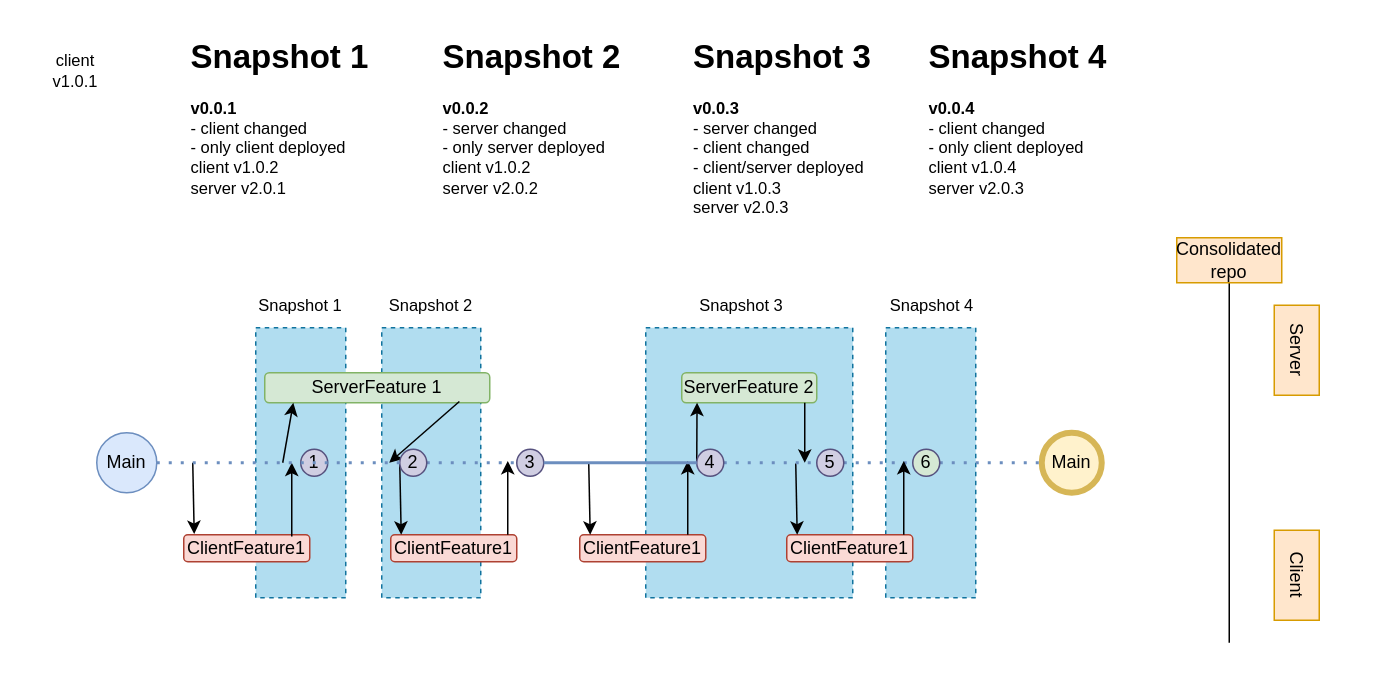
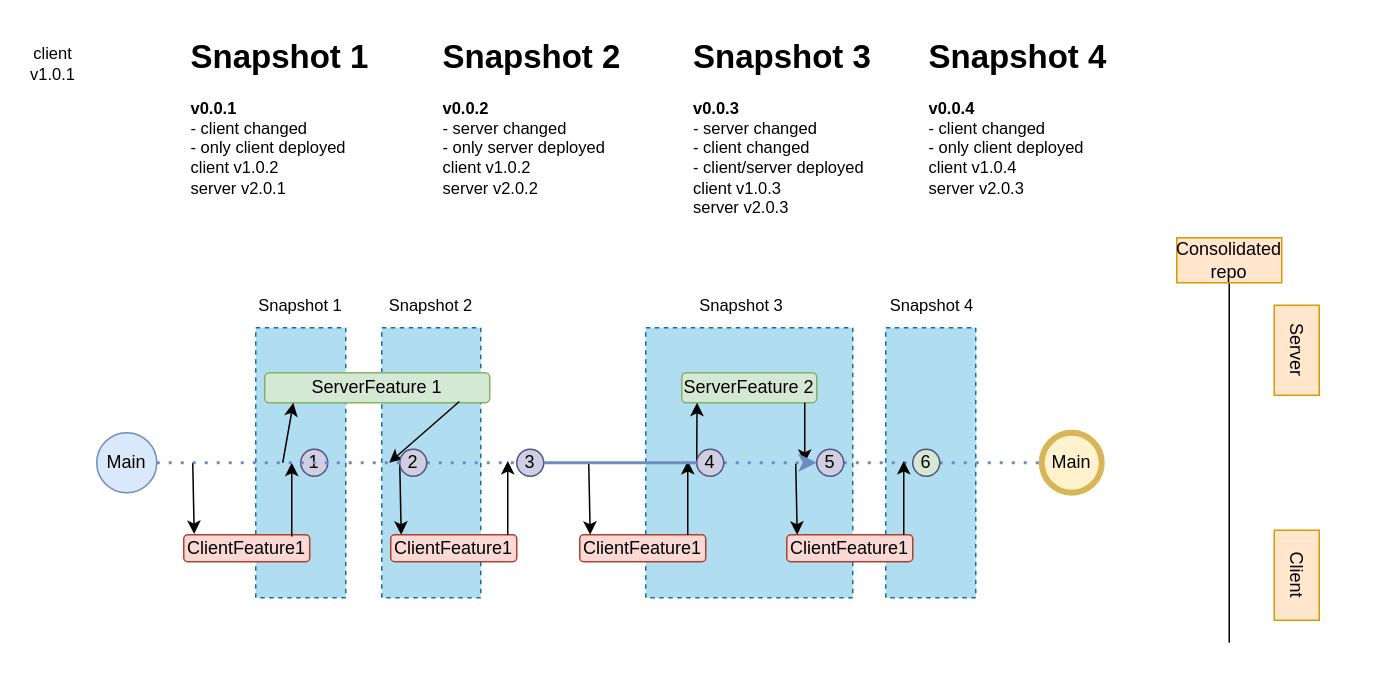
node "client v1.0.1": moved (76, 71) -> (53, 64)
edge "4" -- "5": arrowhead none -> classic
